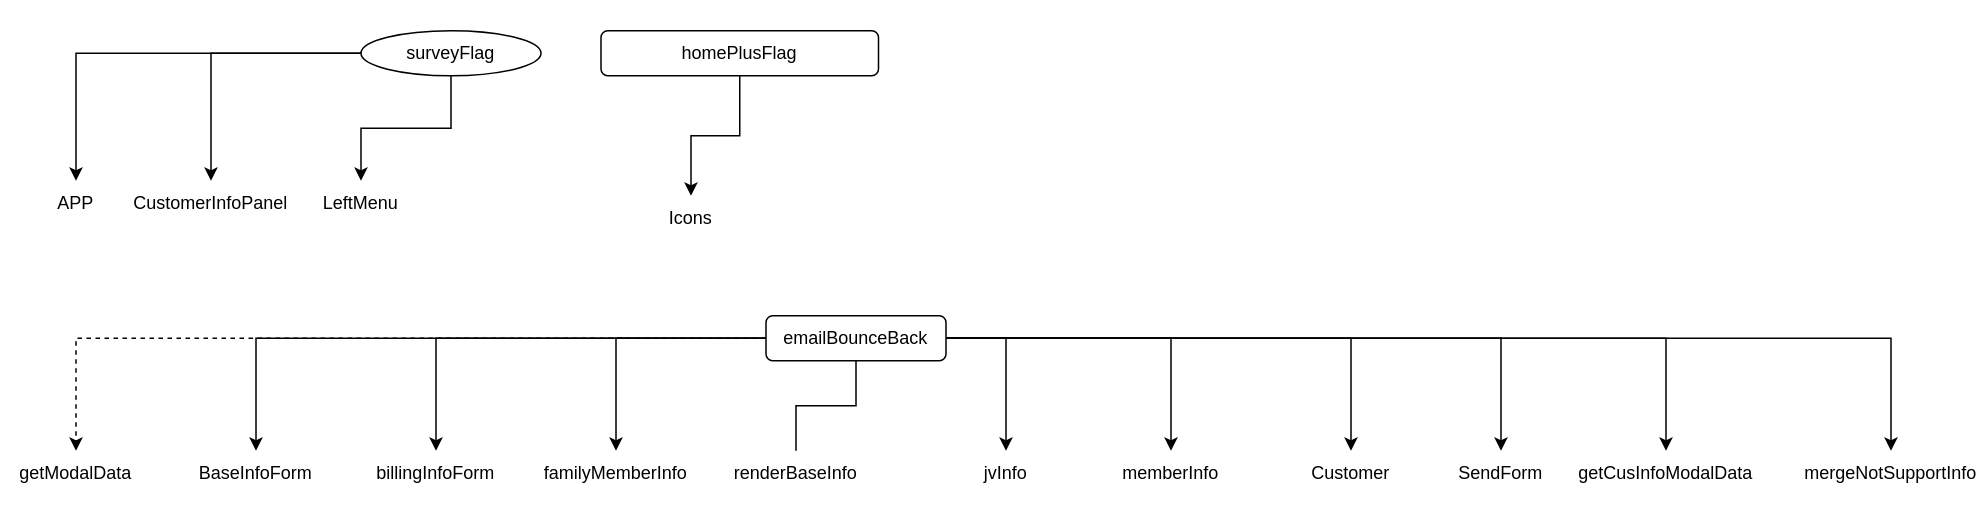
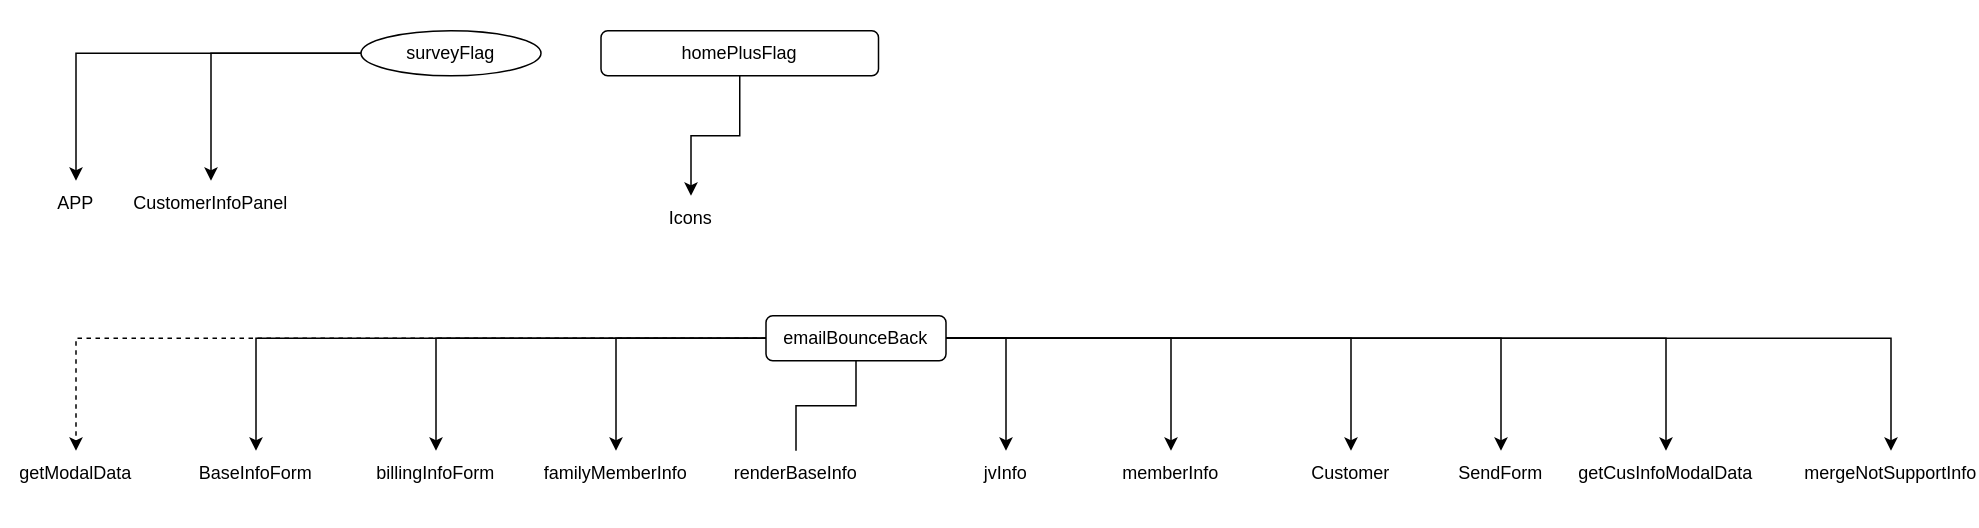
edge "surveyFlag" -> "LeftMenu": removed
node "LeftMenu": removed
